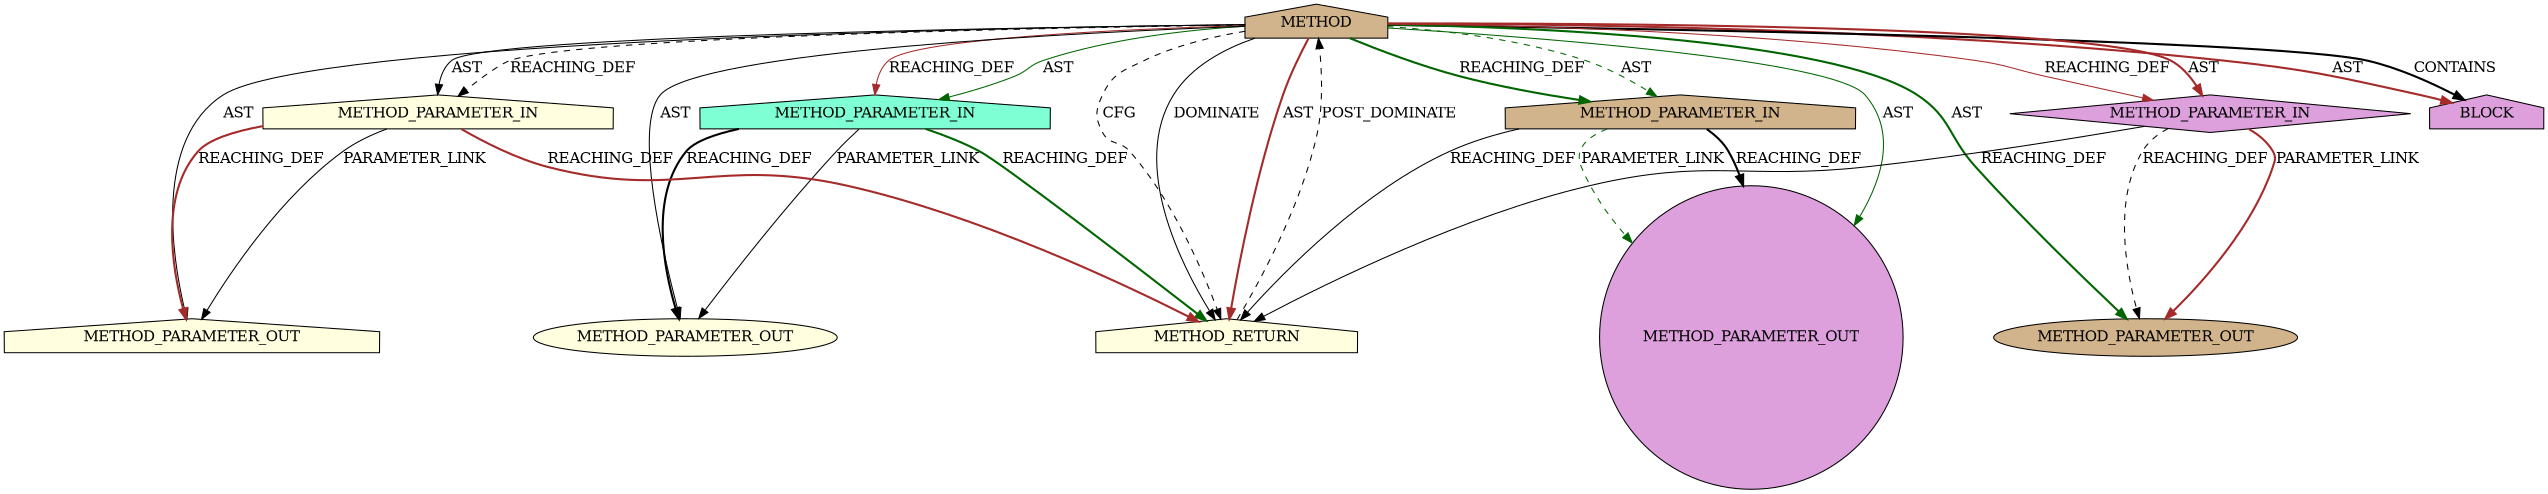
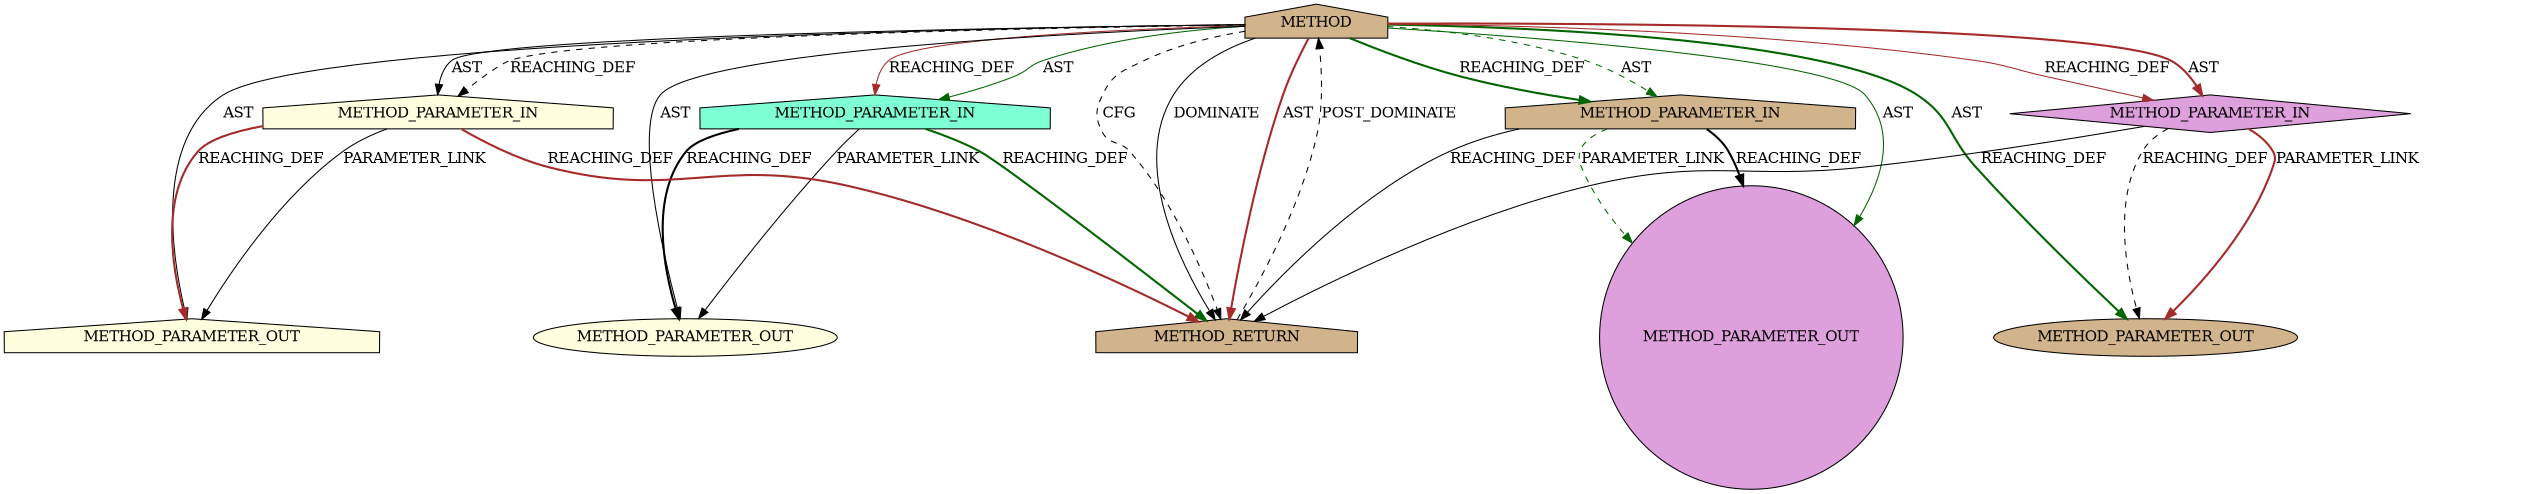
node "BLOCK": removed
node "METHOD_RETURN": fillcolor lightyellow -> tan
